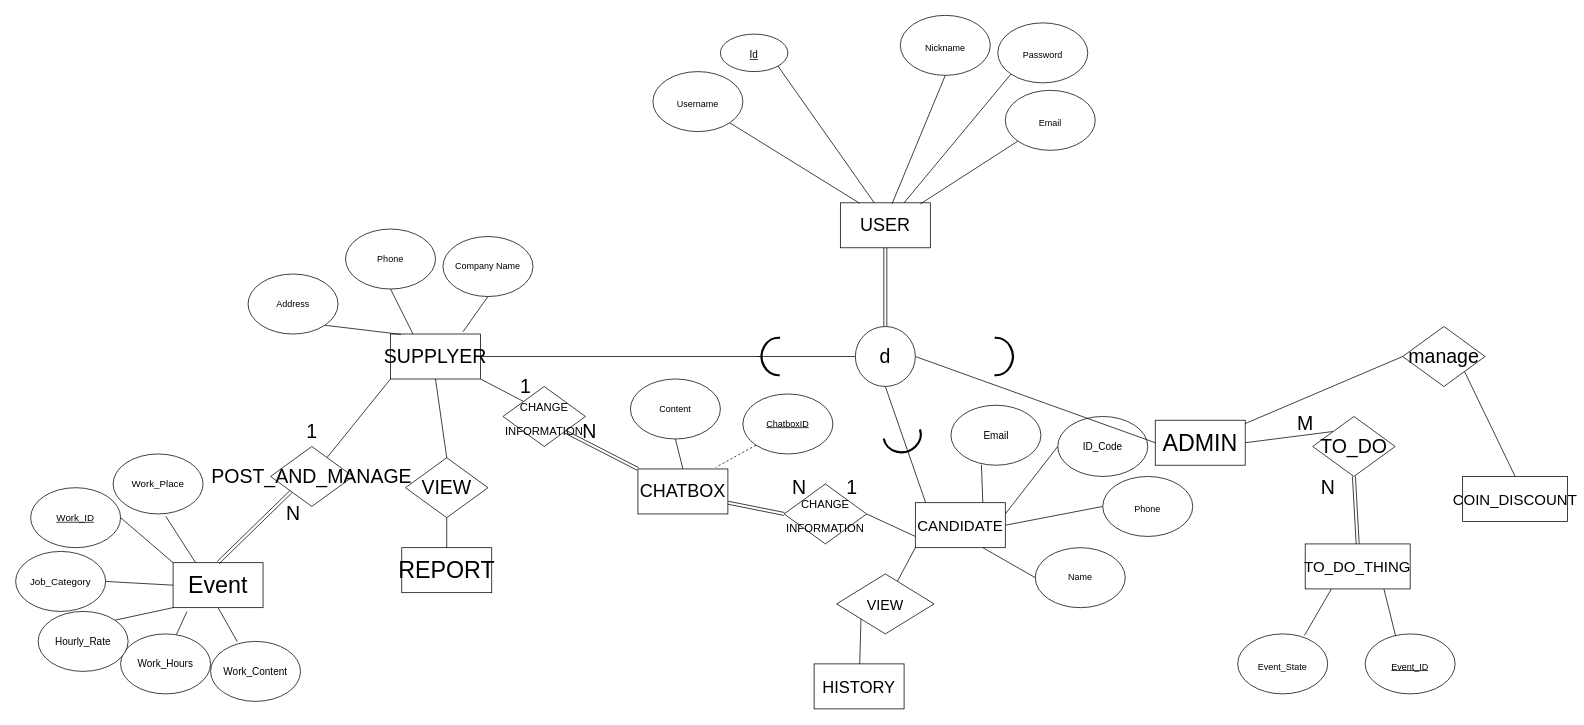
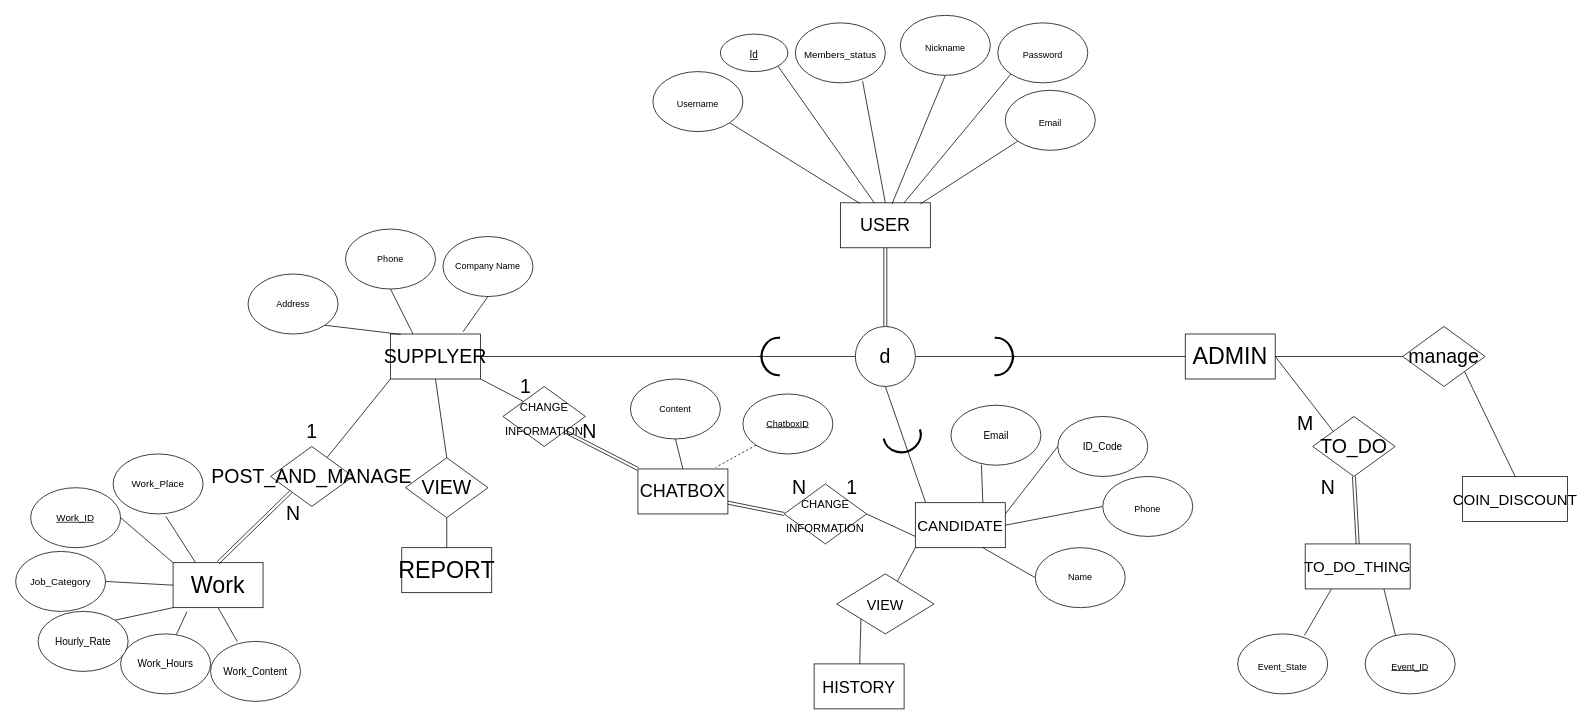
node "Members_status": added
edge "Members_status" -- "USER": added
node "ADMIN": moved (1200, 443) -> (1230, 357)
node "Event": label "Event" -> "Work"
